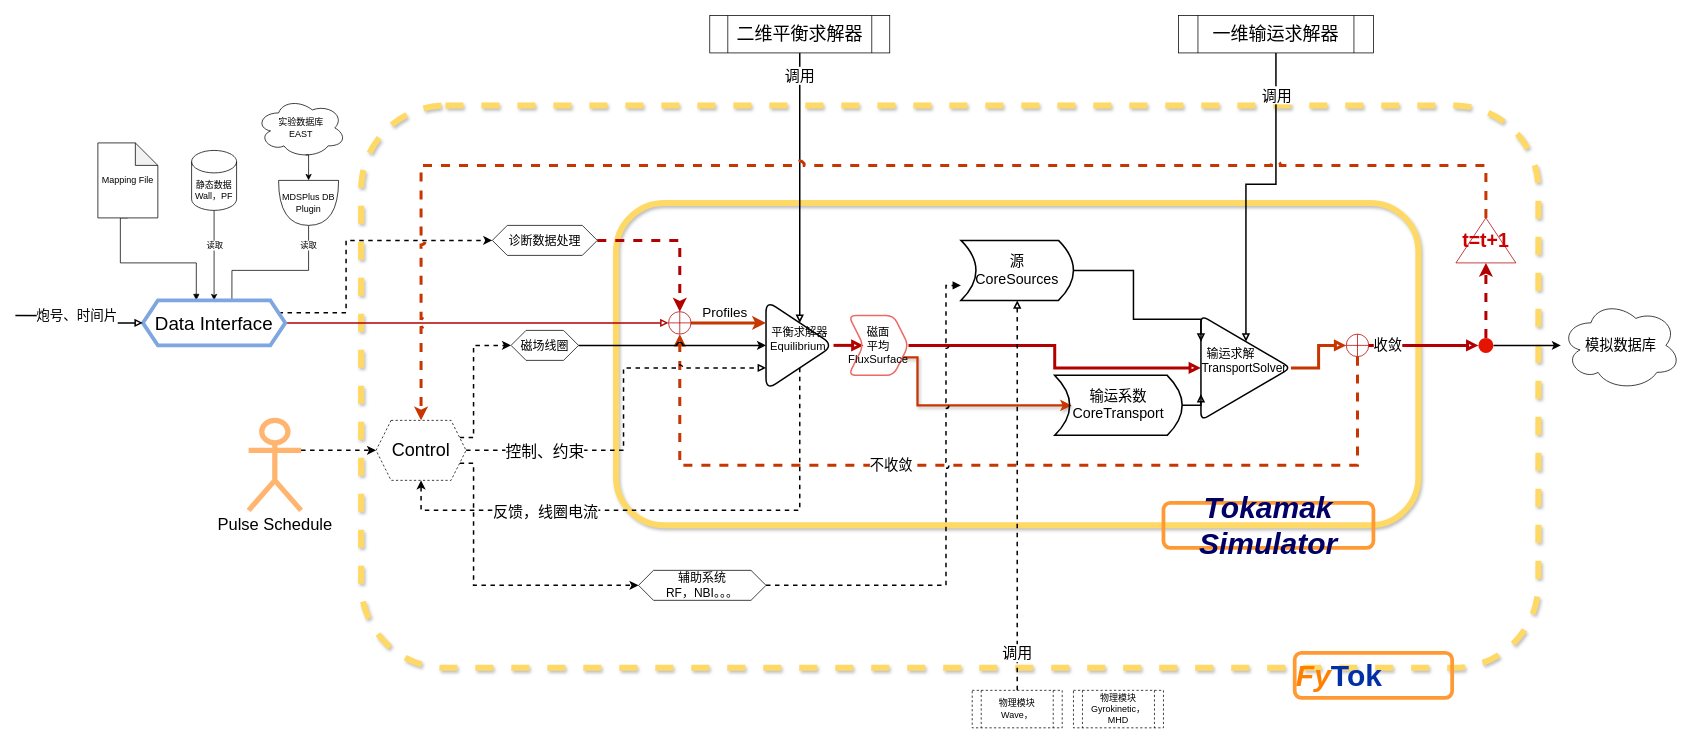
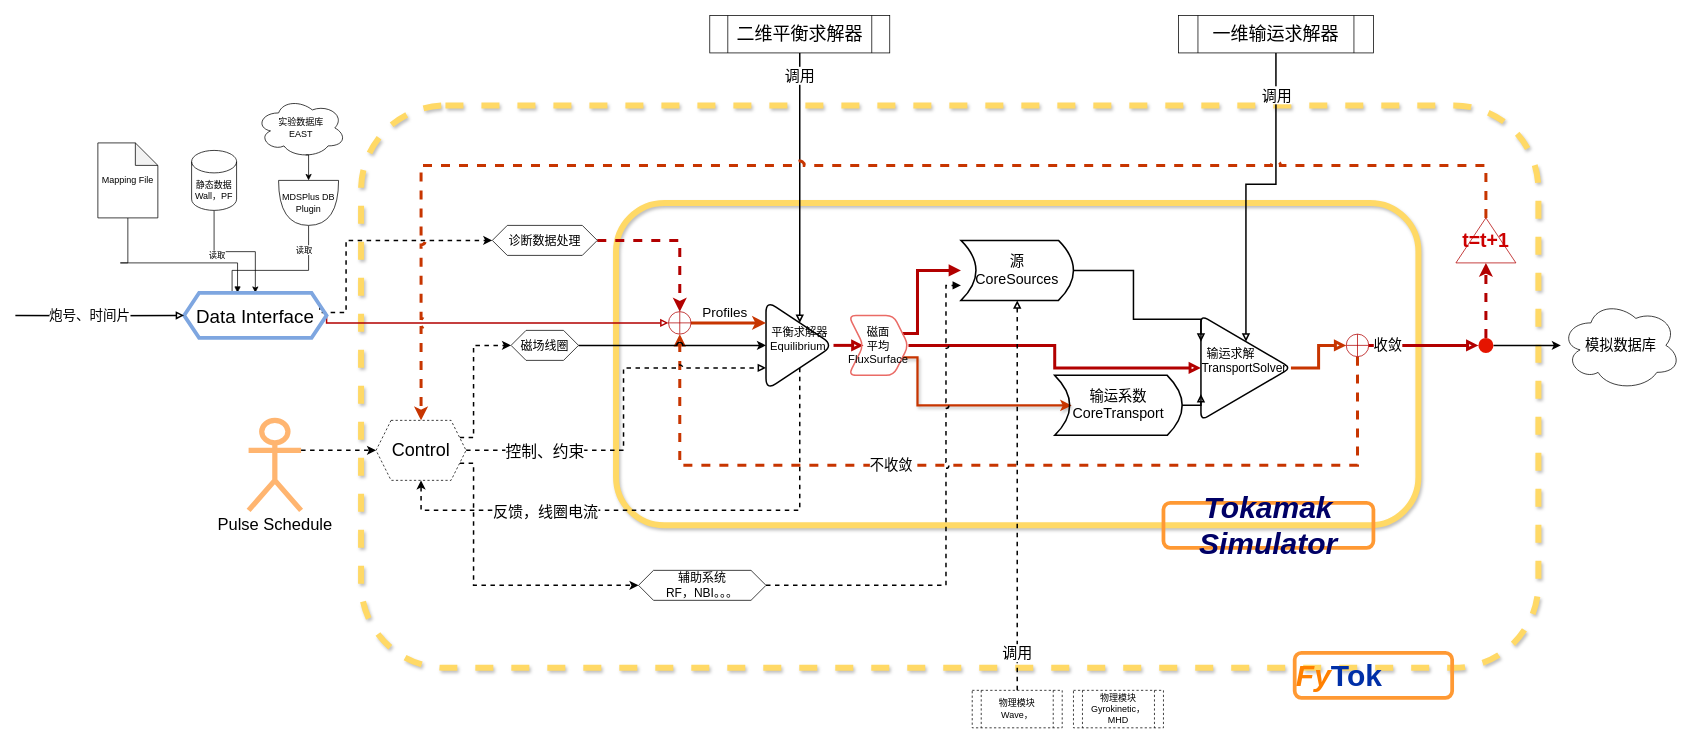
edge "磁面 平均FluxSurface" -> "源 CoreSources": added
node "Data Interface": moved (214, 323) -> (255, 315)
